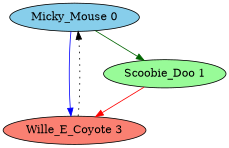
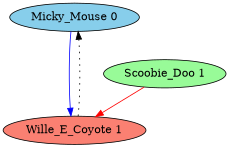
edge "Micky_Mouse 0" -> "Scoobie_Doo 1": removed
node "Wille_E_Coyote 3": label "Wille_E_Coyote 3" -> "Wille_E_Coyote 1"
